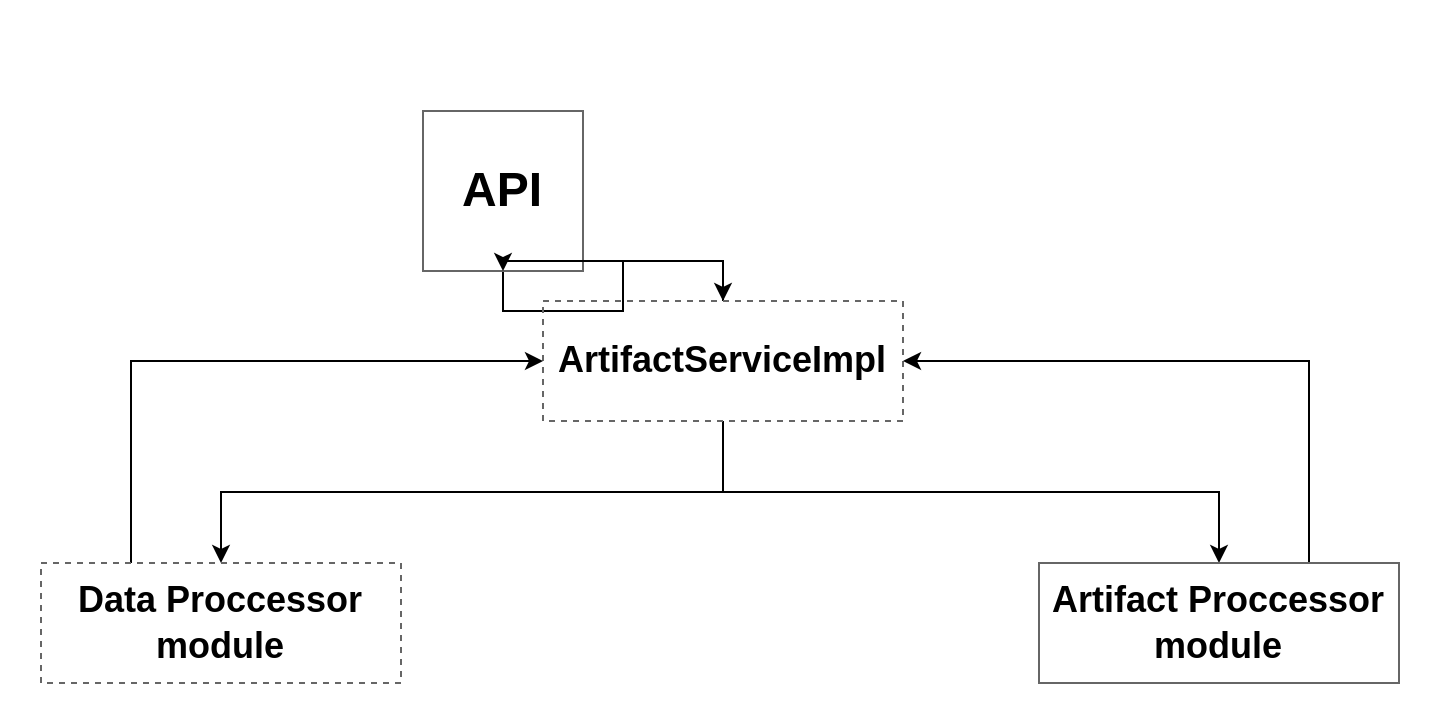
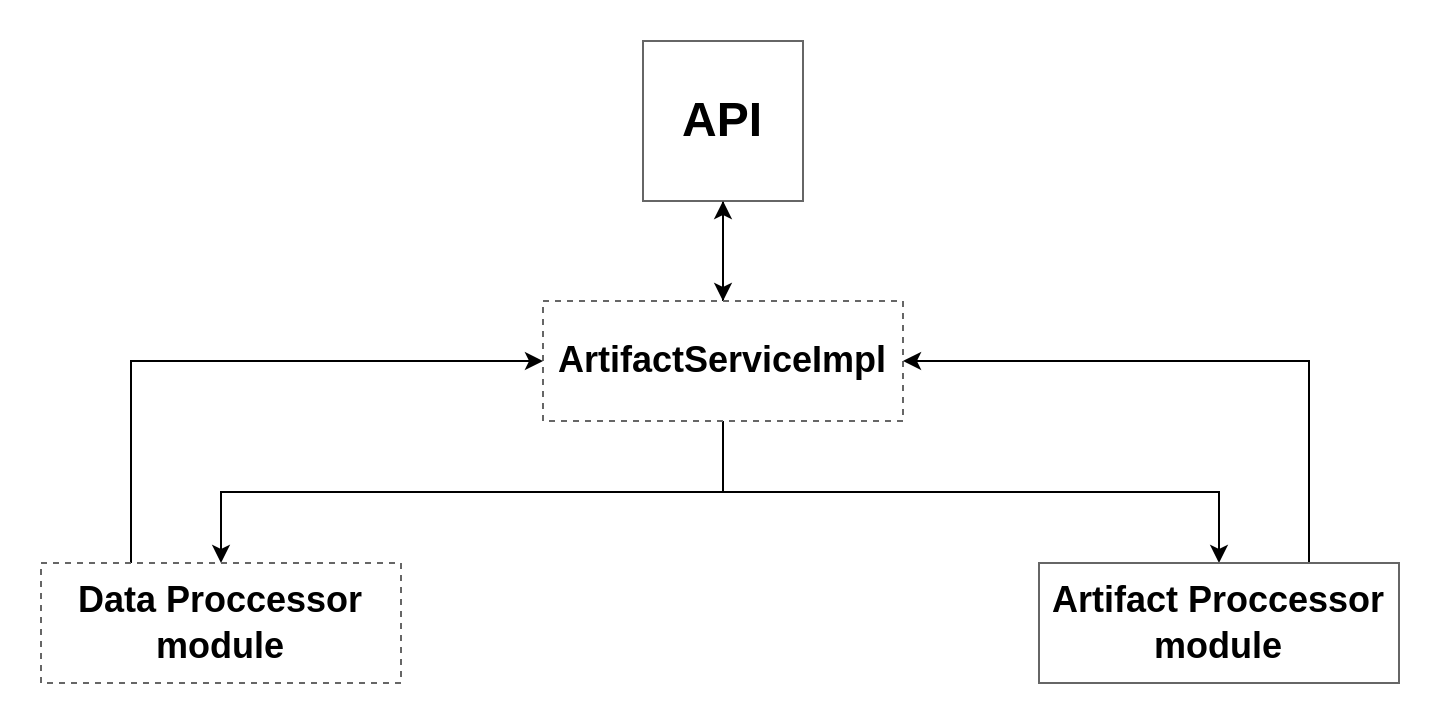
node "API": moved (503, 191) -> (723, 121)
